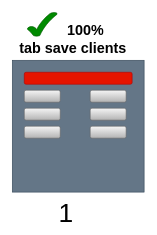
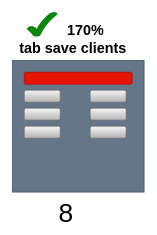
node "100%": label "100%" -> "170%"
node "1": label "1" -> "8"
